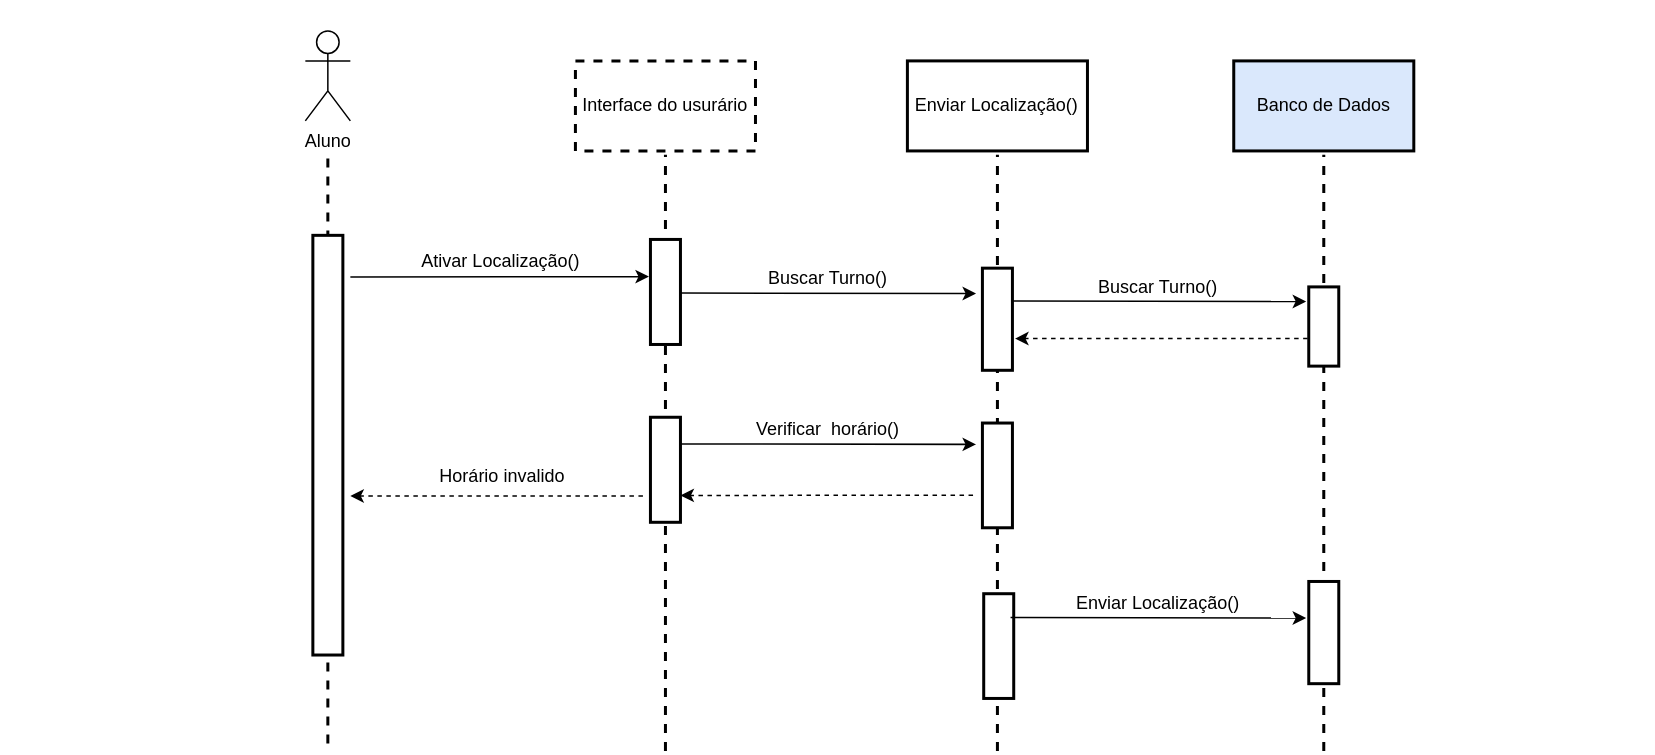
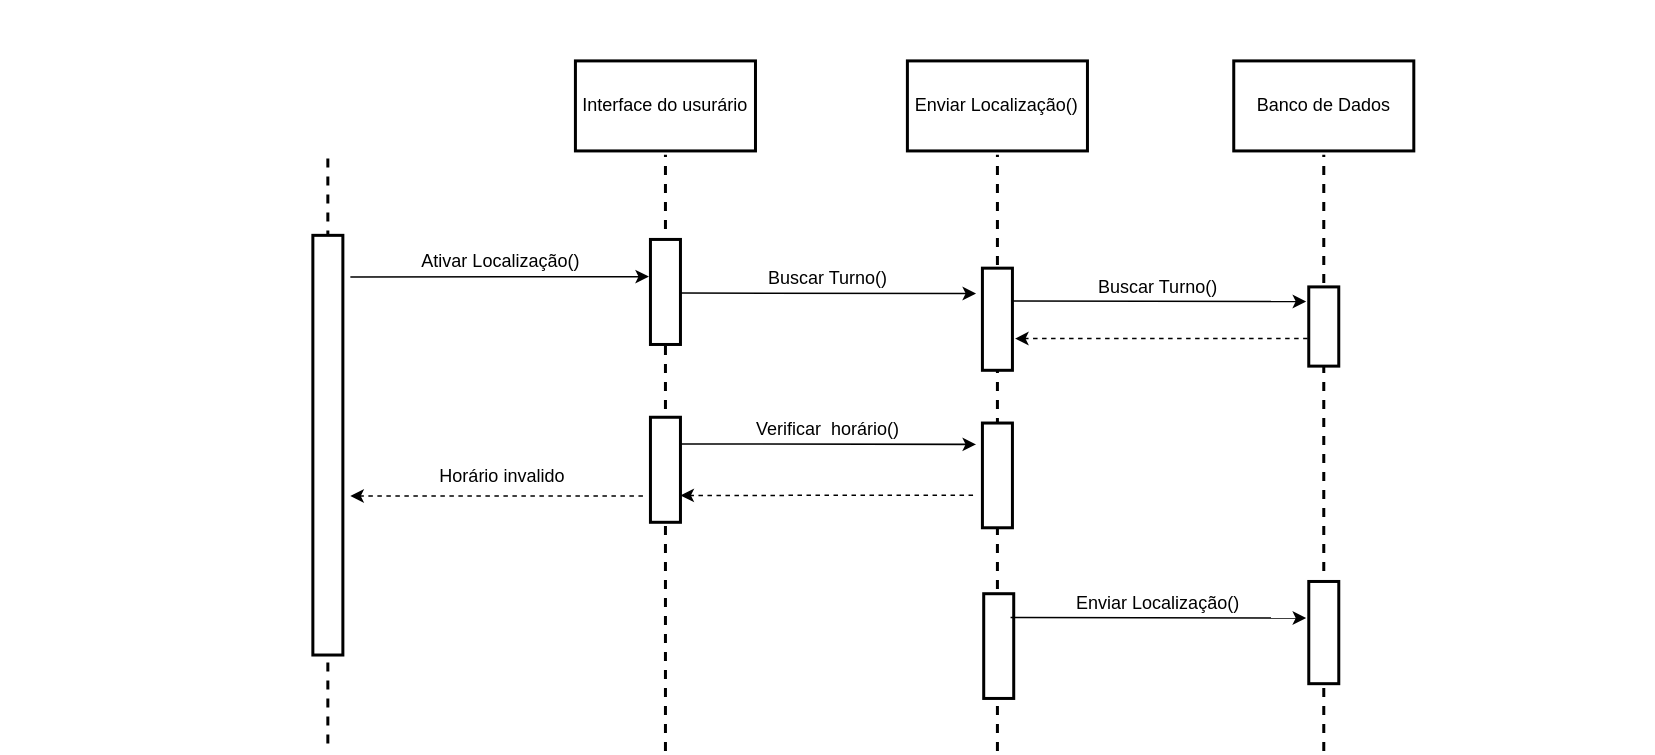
node "Aluno": removed
node "Interface do usurário": style dashed -> solid
node "Banco de Dados": fillcolor #dae8fc -> #ffffff
